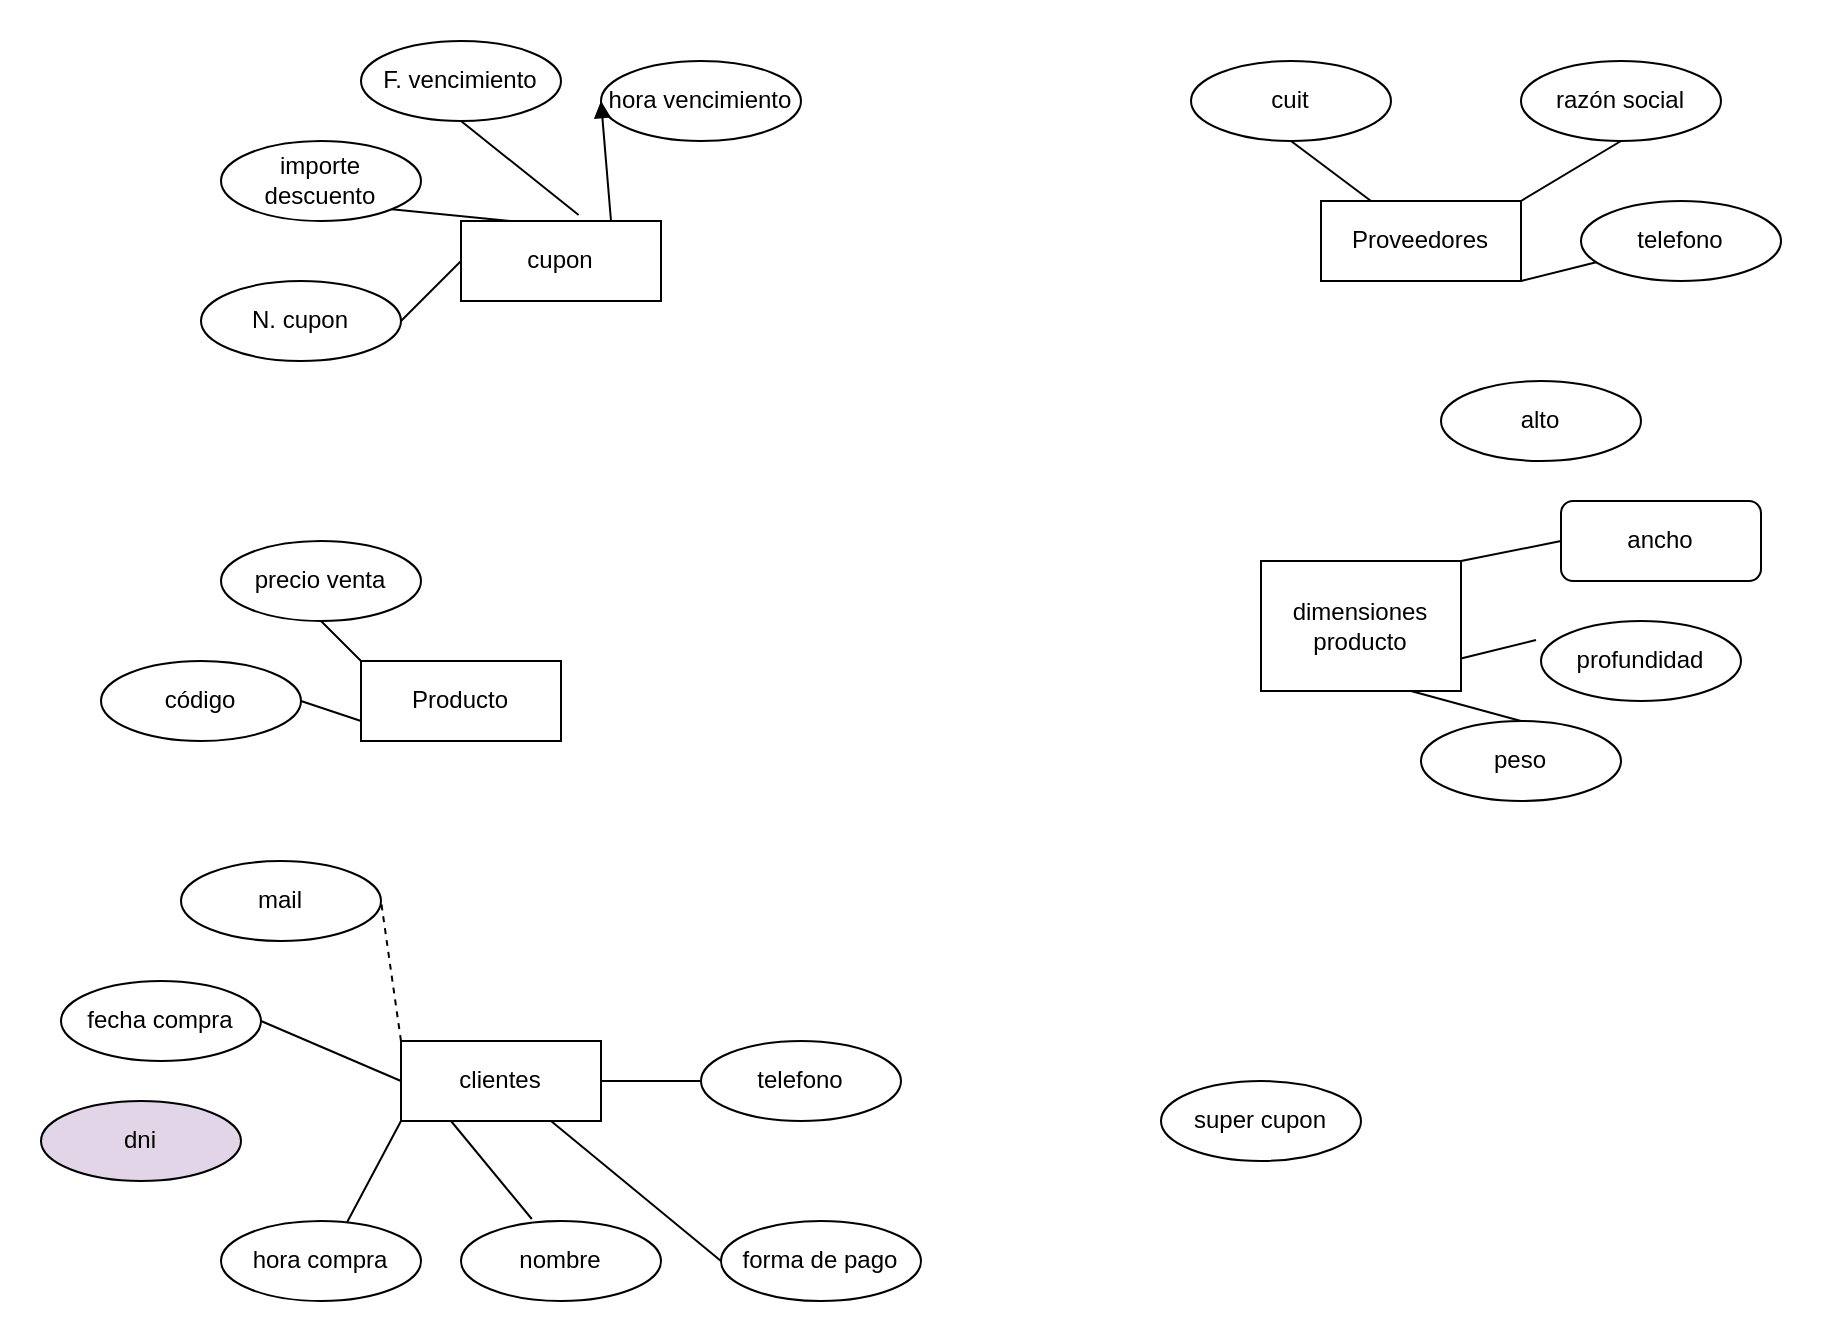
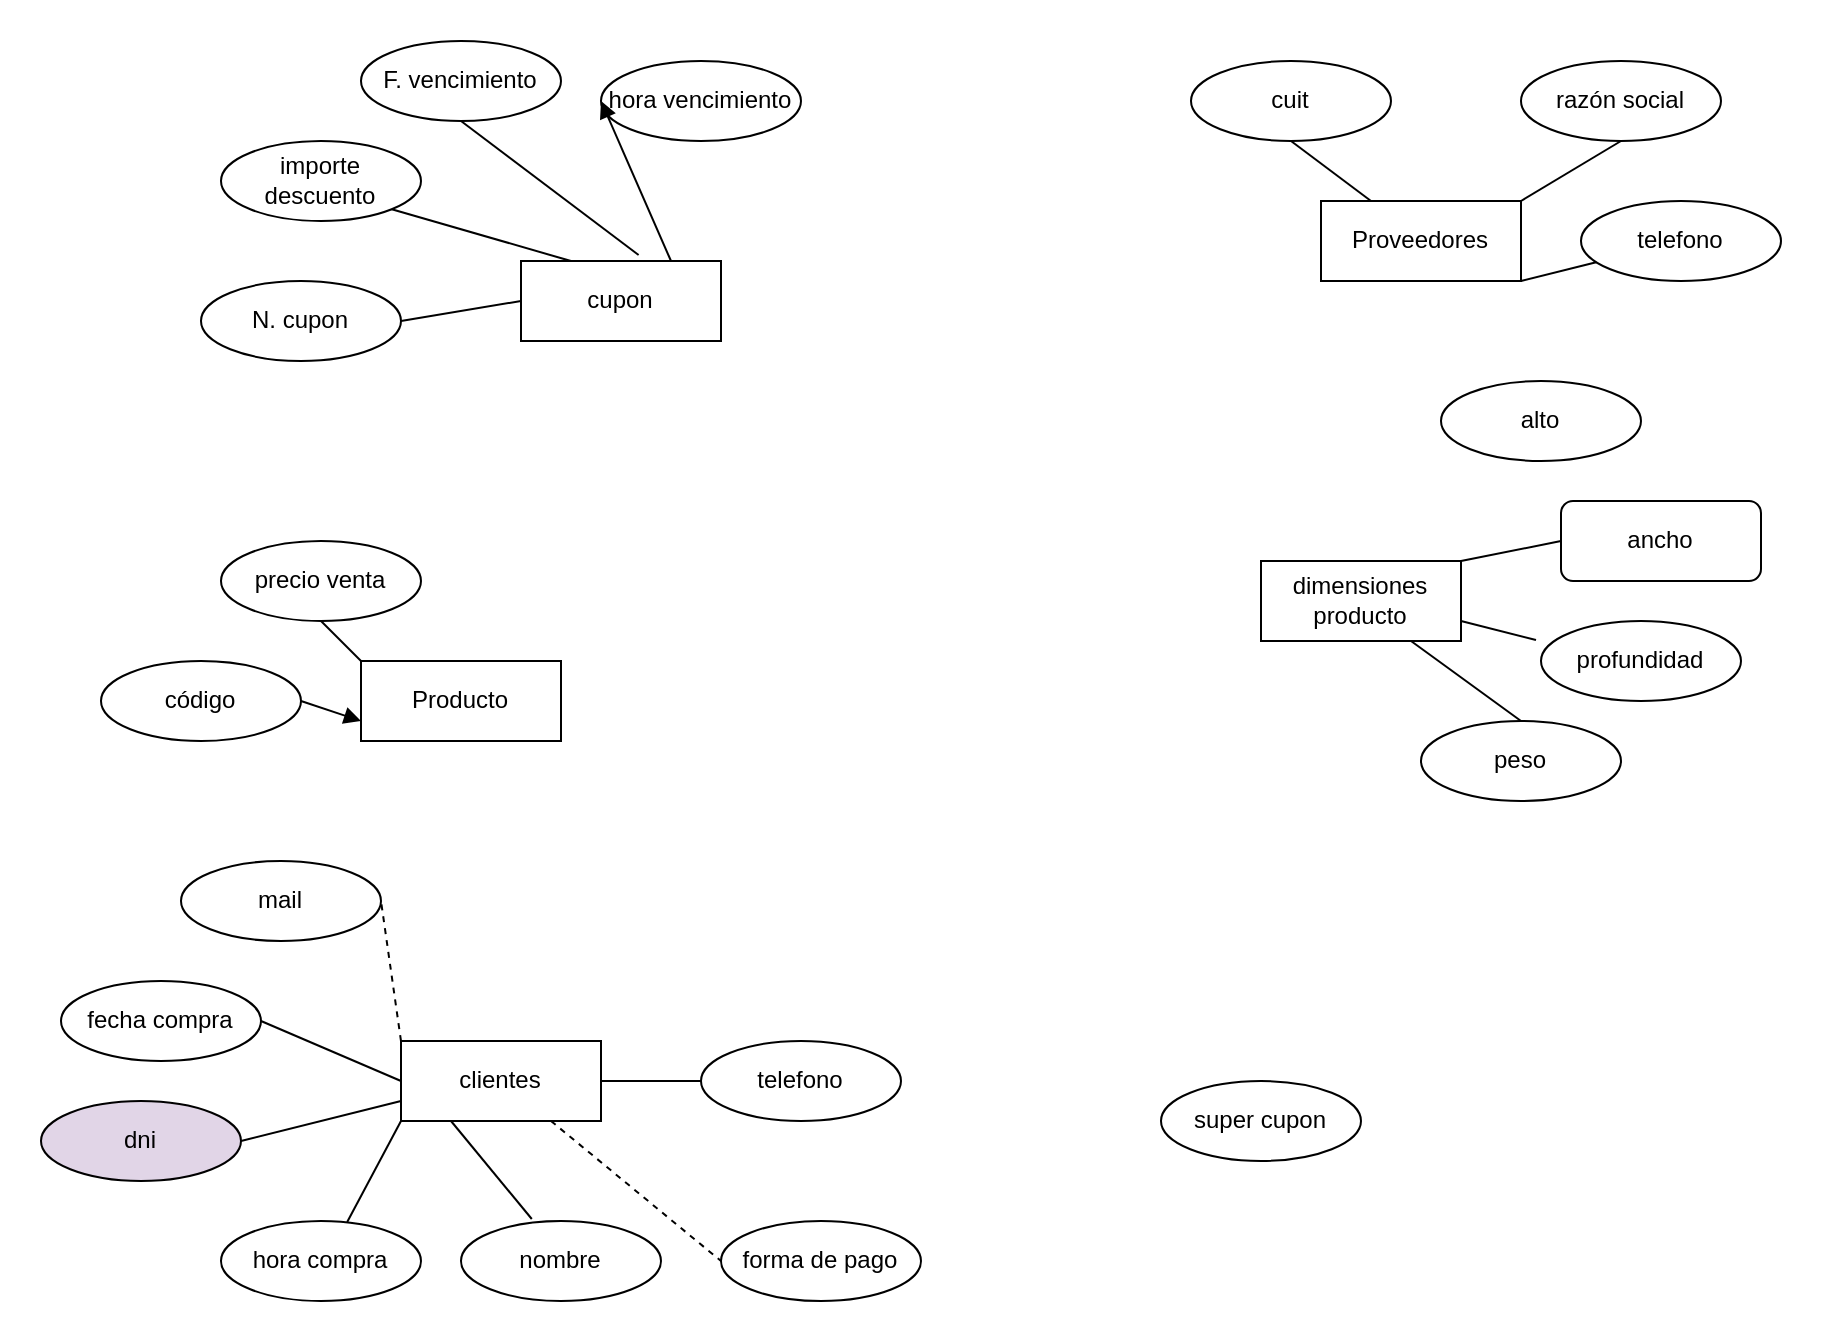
node "cupon": moved (561, 261) -> (621, 301)
node "dimensiones producto": size 200x130 -> 200x80
edge "código" -- "Producto": arrowhead none -> block
edge "clientes" -- "dni": added
edge "clientes" -- "forma de pago": style solid -> dashed
